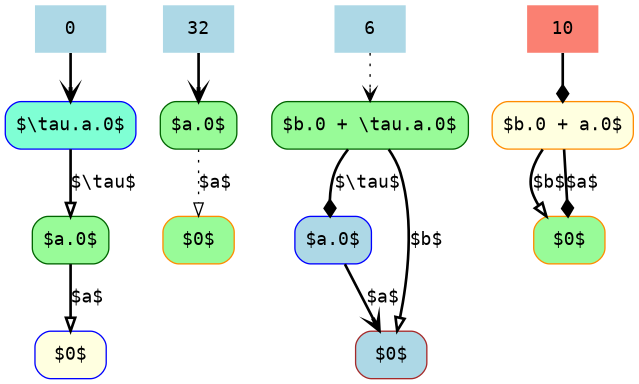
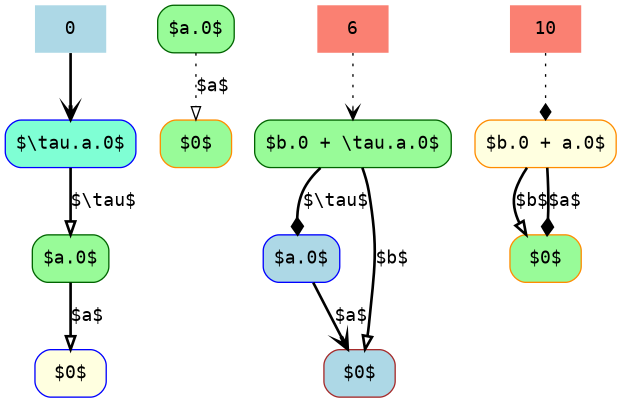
node "32": removed
node "6": fillcolor lightblue -> salmon
edge "10" -> "$b.0 + a.0$": style bold -> dotted
